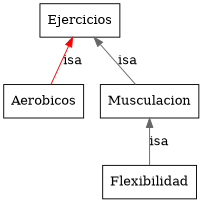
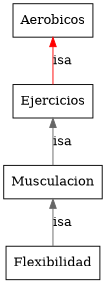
edge "Aerobicos" -> "Ejercicios": reversed
